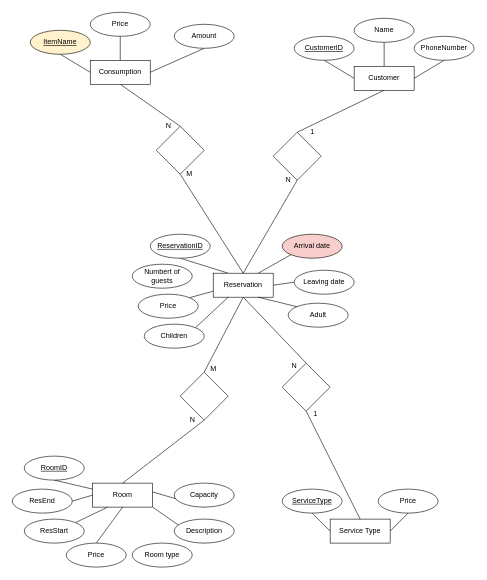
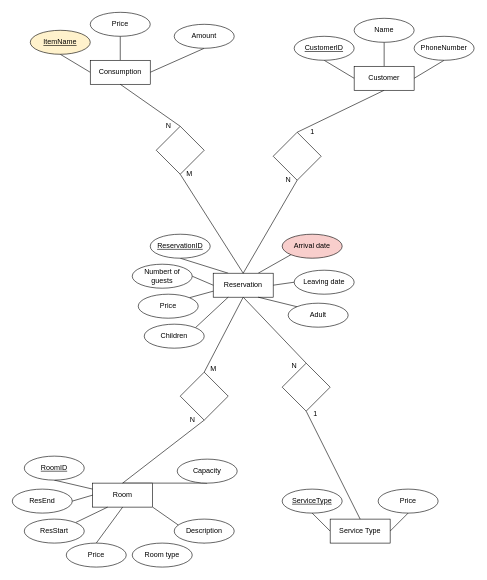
edge "Numbert of guests" -- "Reservation": added
node "Capacity": moved (204, 495) -> (207, 471)
